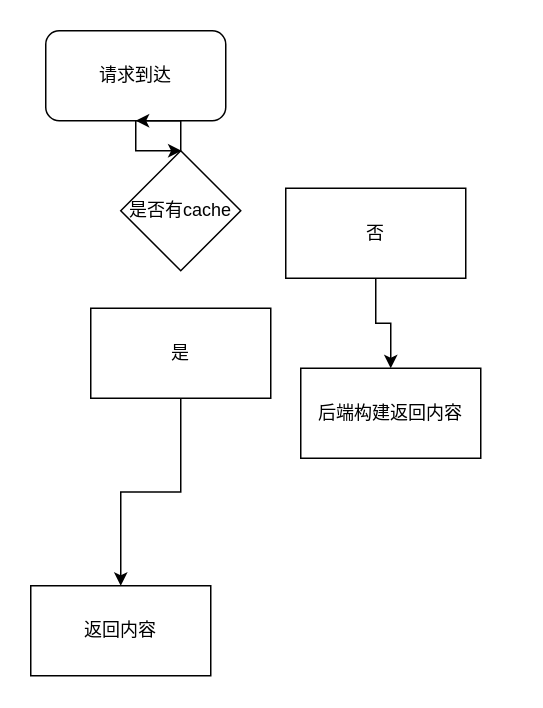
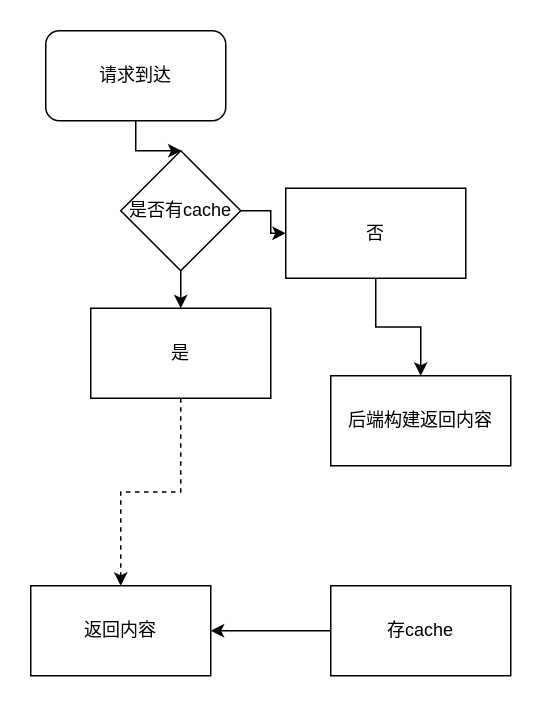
edge "是否有cache" -> "请求到达": now "是否有cache" -> "否"
edge "是否有cache" -> "是": added
node "后端构建返回内容": moved (391, 413) -> (421, 421)
edge "是" -> "返回内容": style solid -> dashed
edge "存cache" -> "返回内容": added
node "存cache": added
